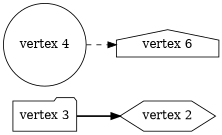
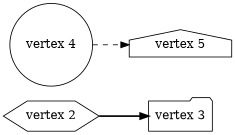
node "vertex 6": label "vertex 6" -> "vertex 5"
edge "vertex 3" -> "vertex 2": reversed
